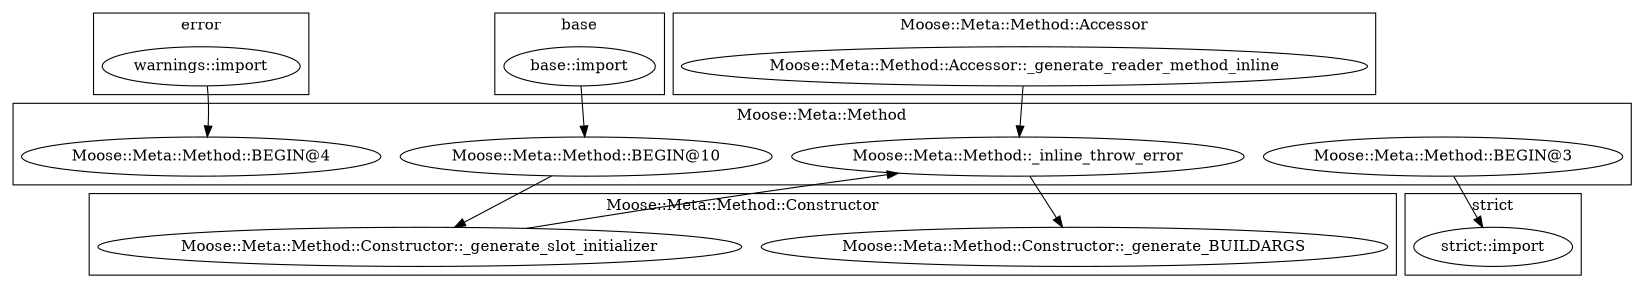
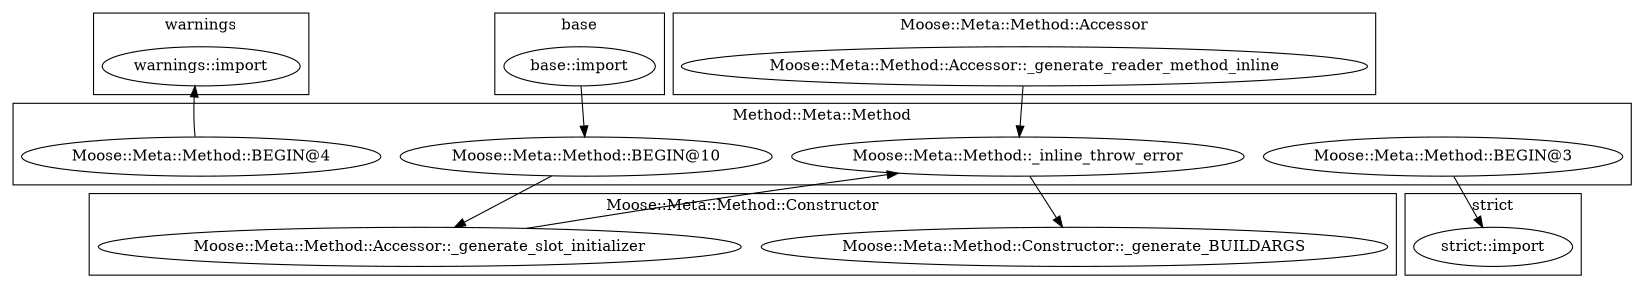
cluster "error": label "error" -> "warnings"
edge "warnings::import" -> "Moose::Meta::Method::BEGIN@4": reversed
cluster "Moose::Meta::Method": label "Moose::Meta::Method" -> "Method::Meta::Method"
node "Moose::Meta::Method::Constructor::_generate_slot_initializer": label "Moose::Meta::Method::Constructor::_generate_slot_initializer" -> "Moose::Meta::Method::Accessor::_generate_slot_initializer"
